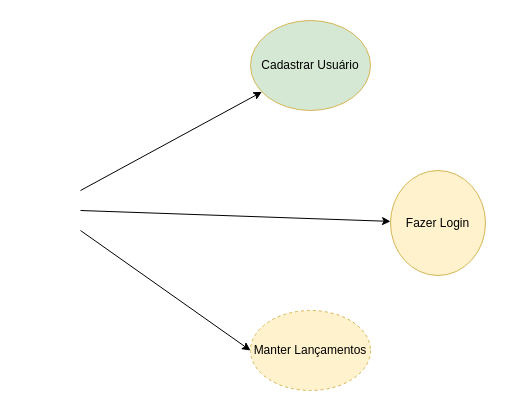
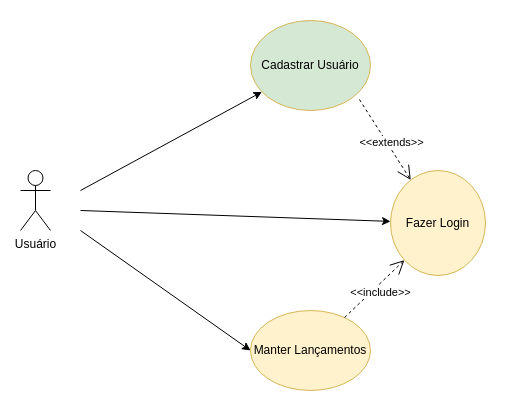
edge "Cadastrar Usuário" -> "Fazer Login": added, label "<<extends>>"
node "Usuário": added
edge "Manter Lançamentos" -> "Fazer Login": added, label "<<include>>"
node "Manter Lançamentos": style dashed -> solid
